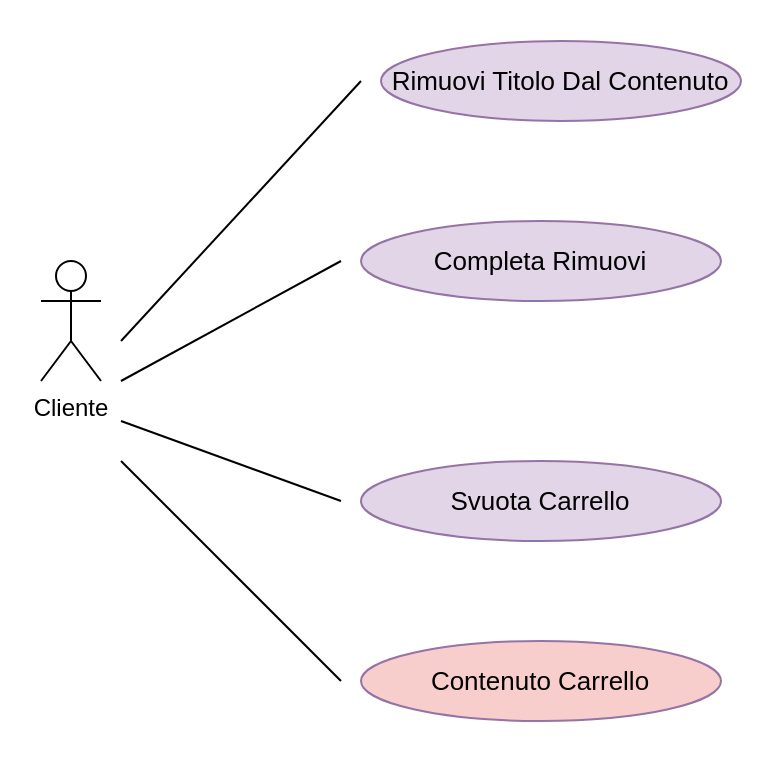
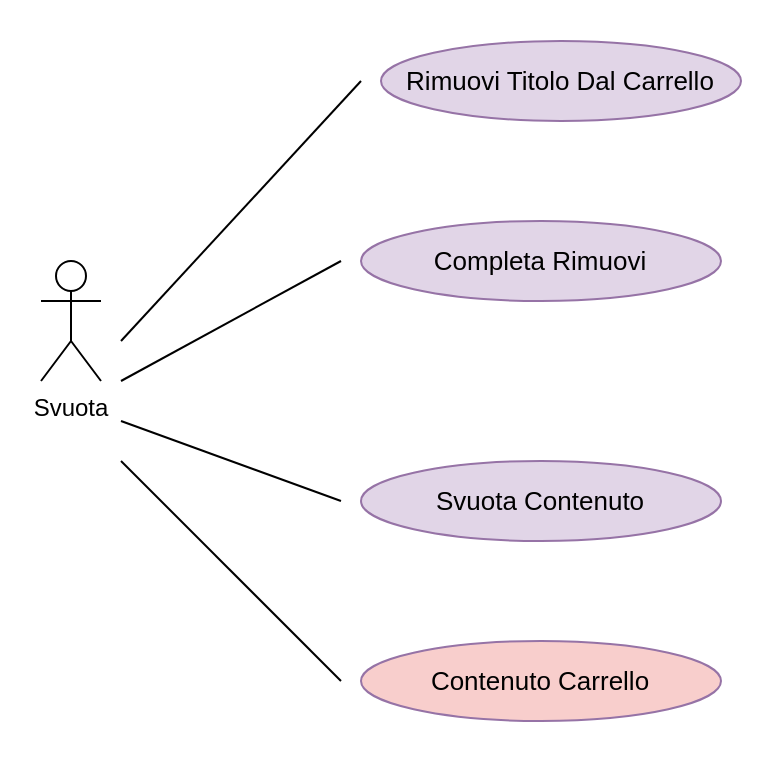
node "Rimuovi Titolo Dal Contenuto": label "Rimuovi Titolo Dal Contenuto" -> "Rimuovi Titolo Dal Carrello"
node "Cliente": label "Cliente" -> "Svuota"
node "Svuota Carrello": label "Svuota Carrello" -> "Svuota Contenuto"
